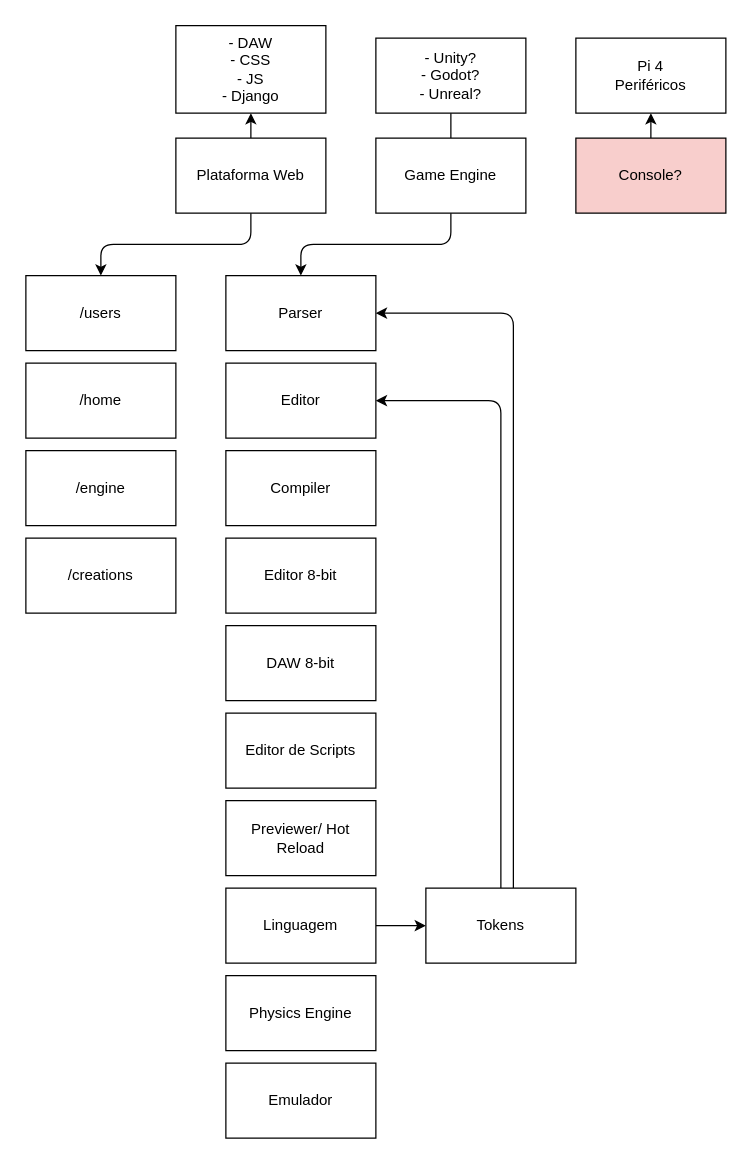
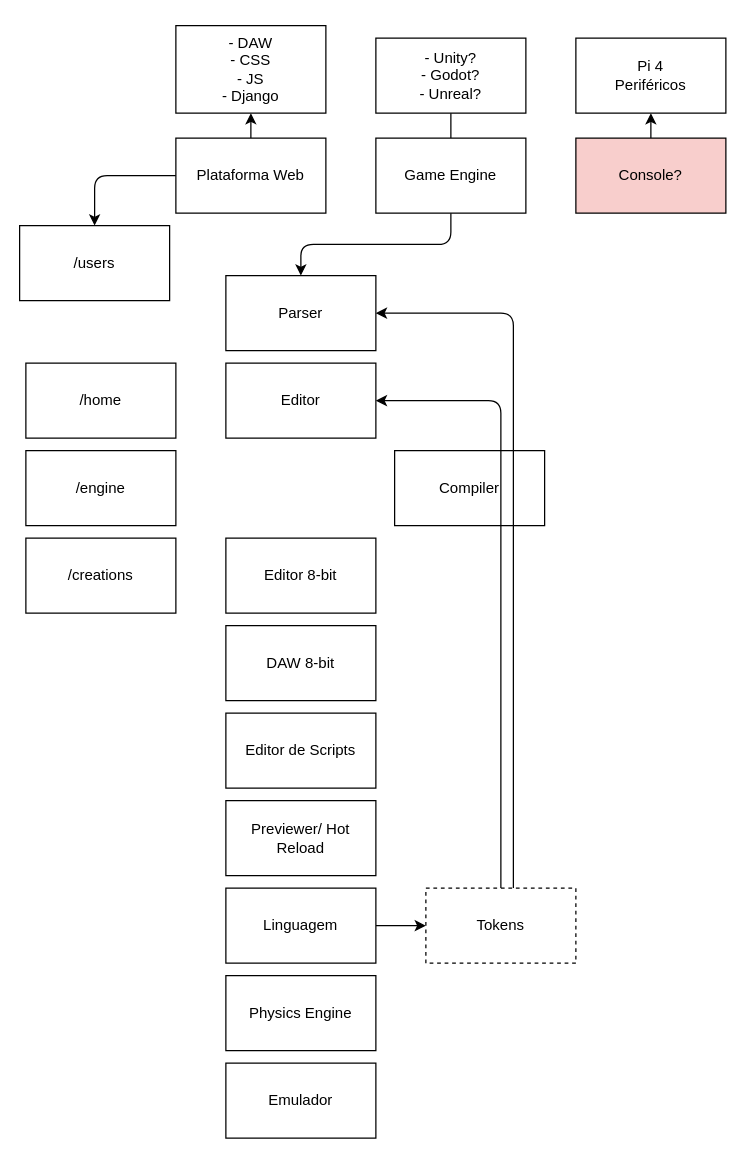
node "/users": moved (101, 313) -> (94, 263)
node "Compiler": moved (301, 488) -> (469, 488)
node "Tokens": style solid -> dashed
